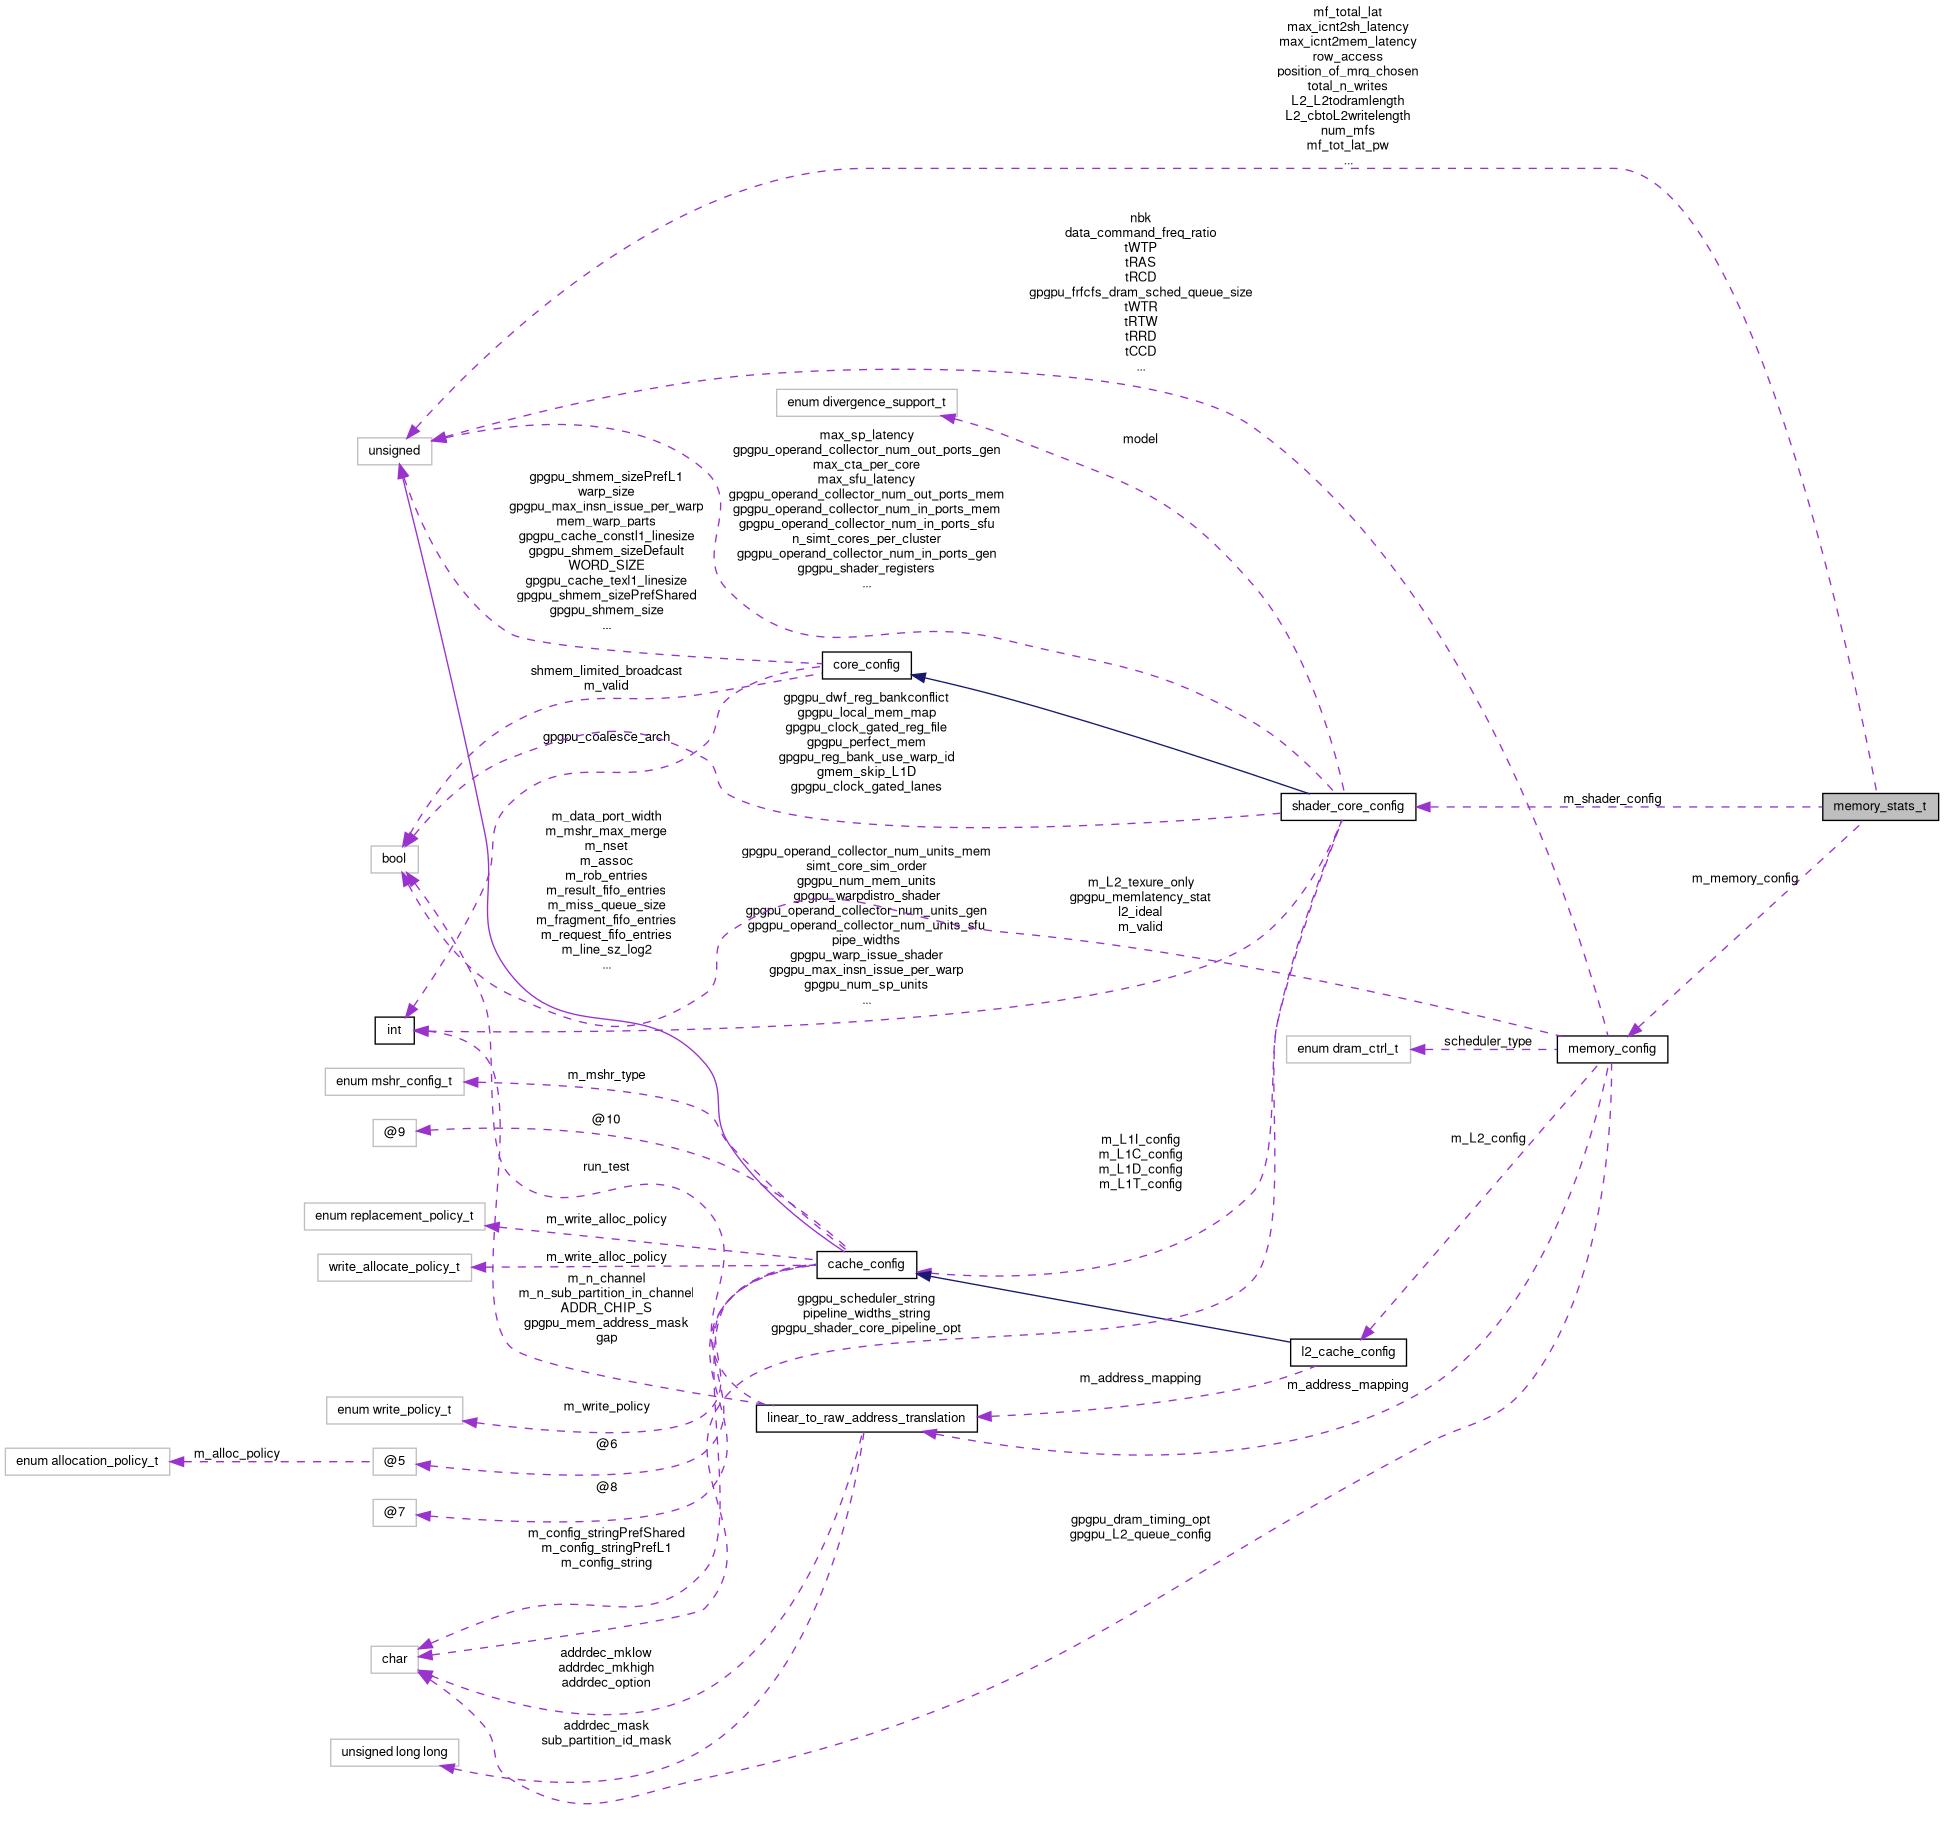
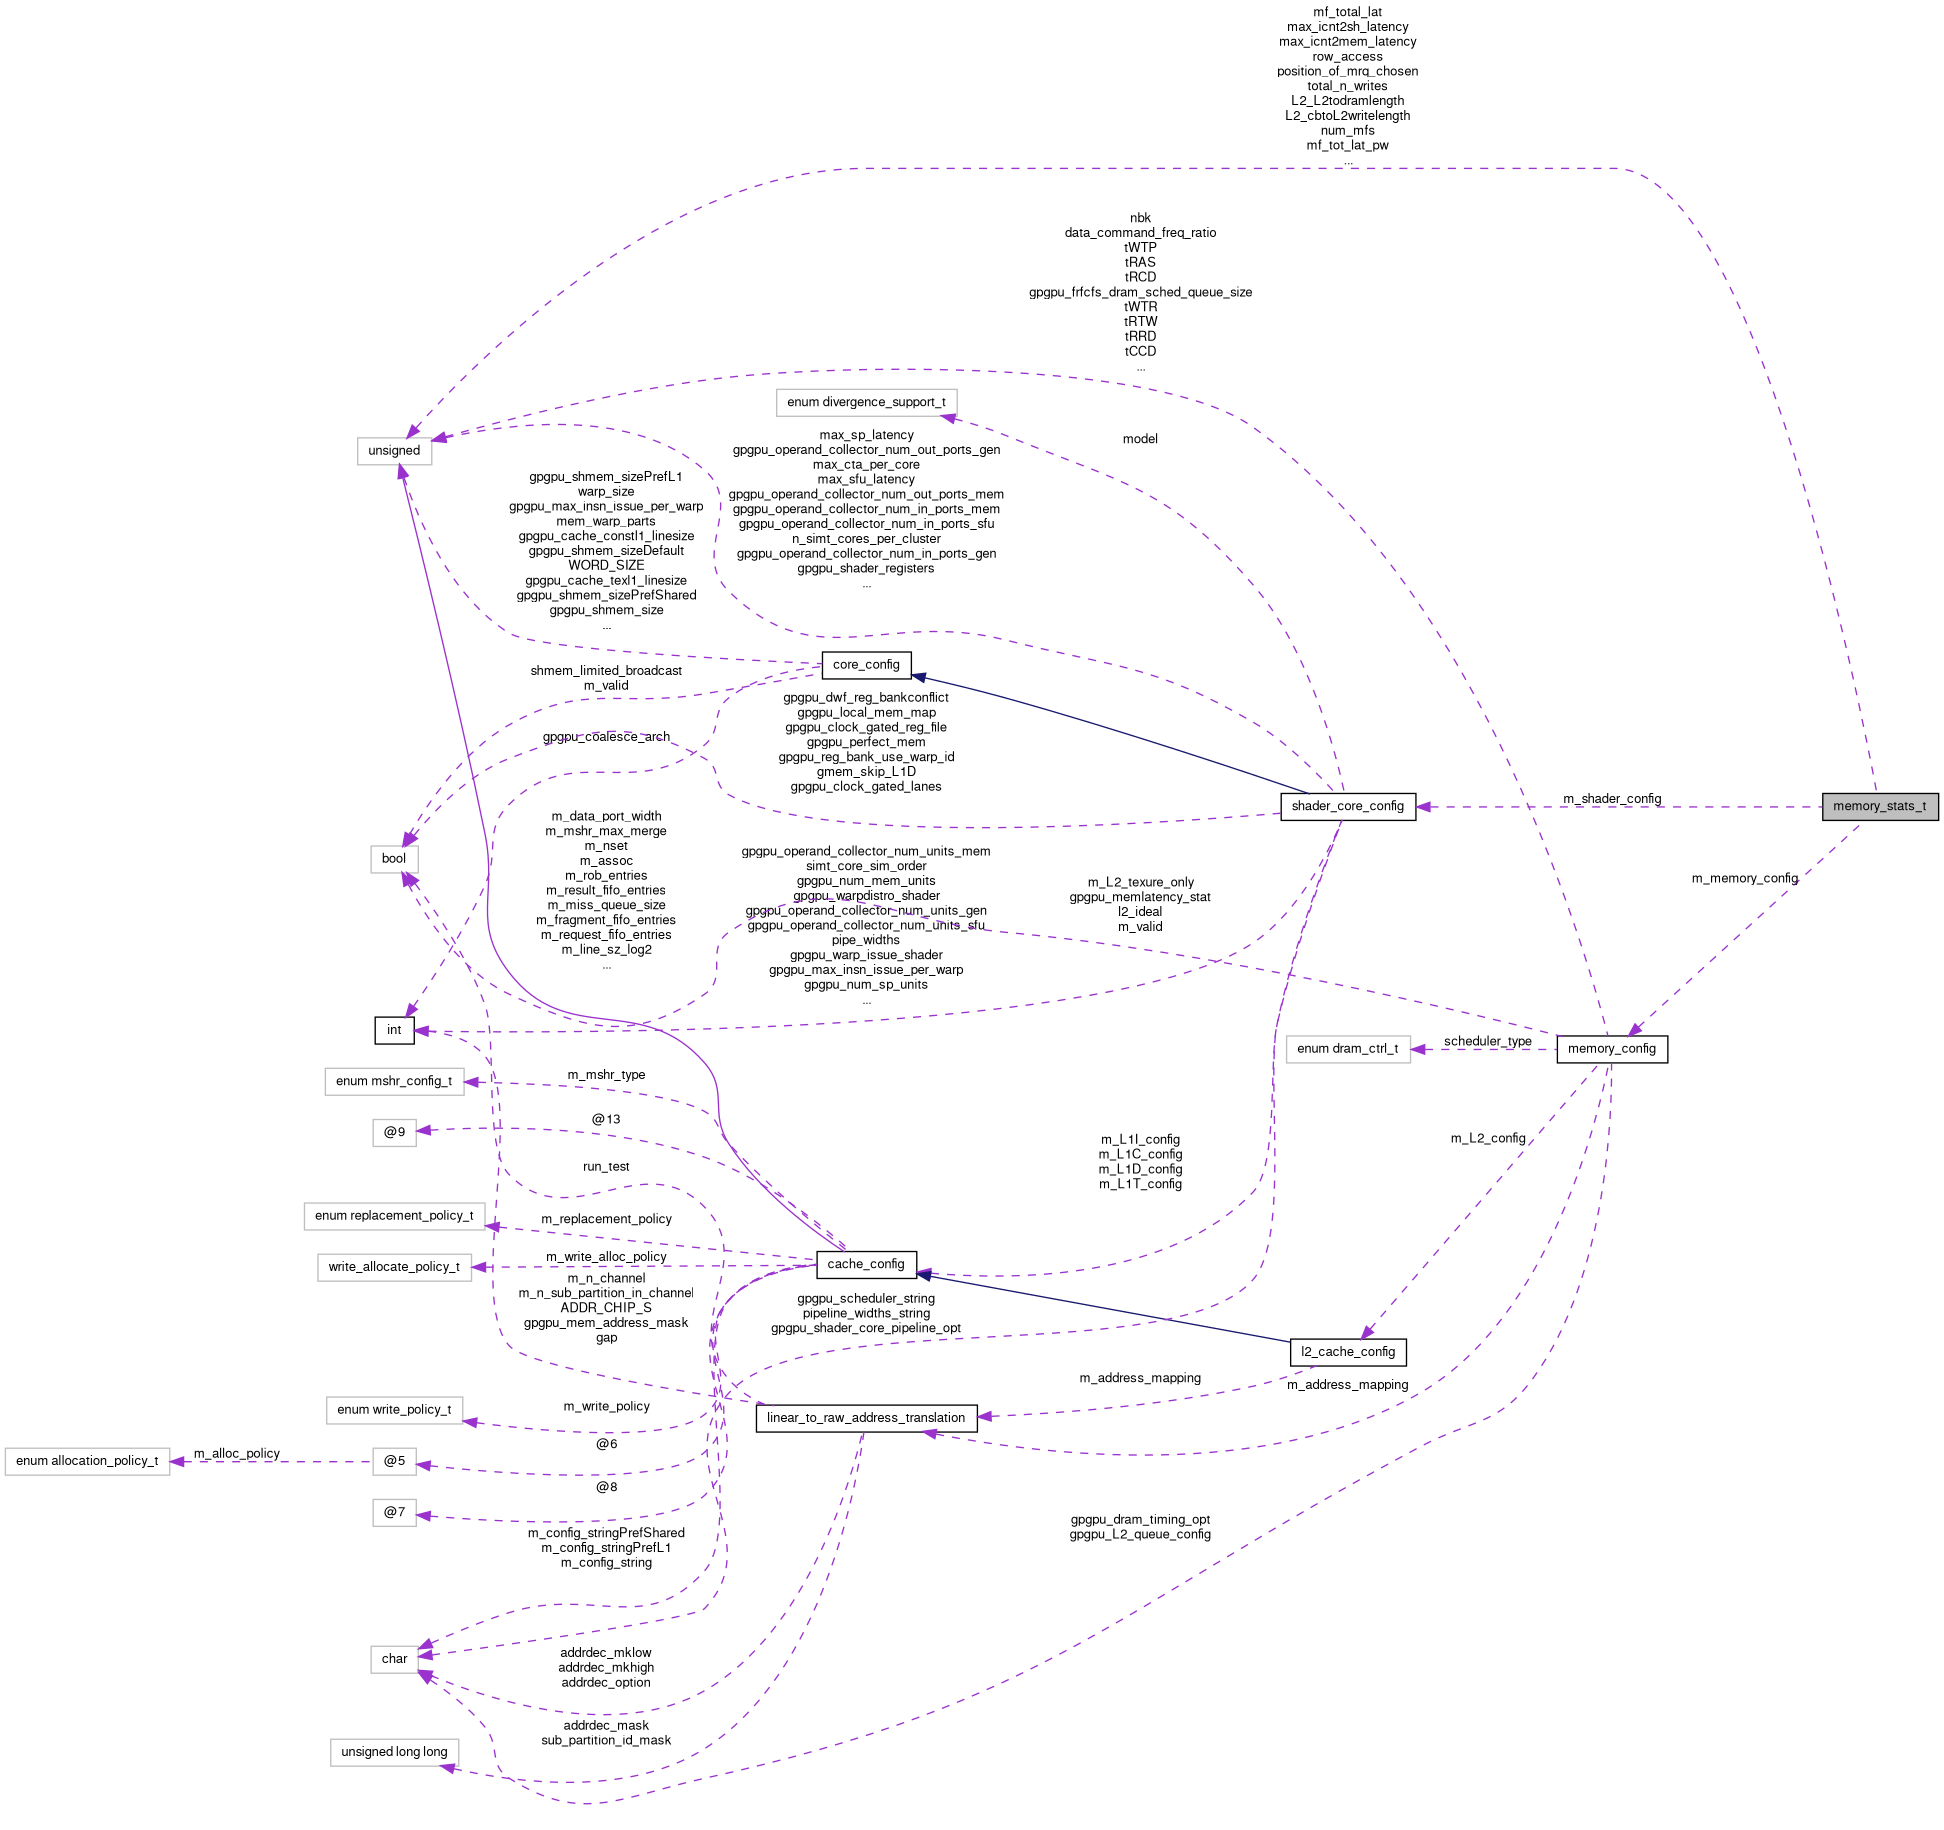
edge "cache_config" -> "@9": label "@10" -> "@13"
edge "cache_config" -> "enum replacement_policy_t": label "m_write_alloc_policy" -> "m_replacement_policy"
